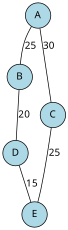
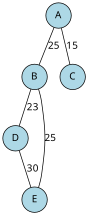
edge "A" -- "C": label "30" -> "15"
edge "B" -- "D": label "20" -> "23"
edge "C" -- "E": now "B" -- "E"
edge "D" -- "E": label "15" -> "30"
